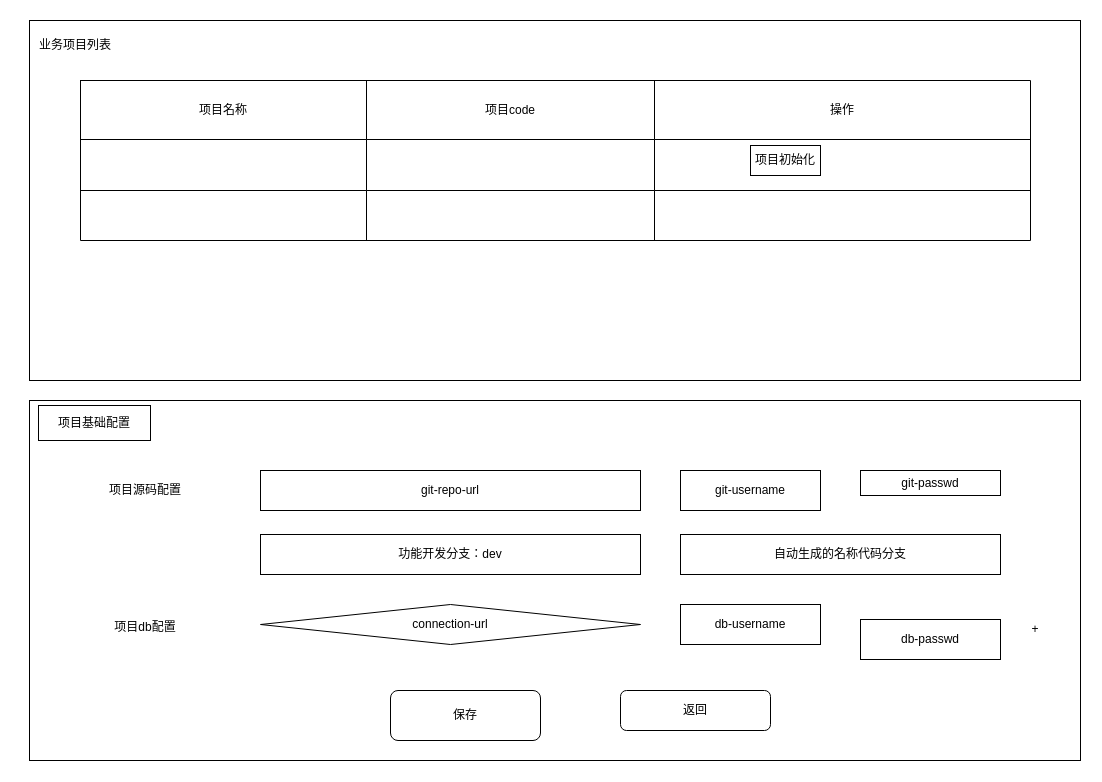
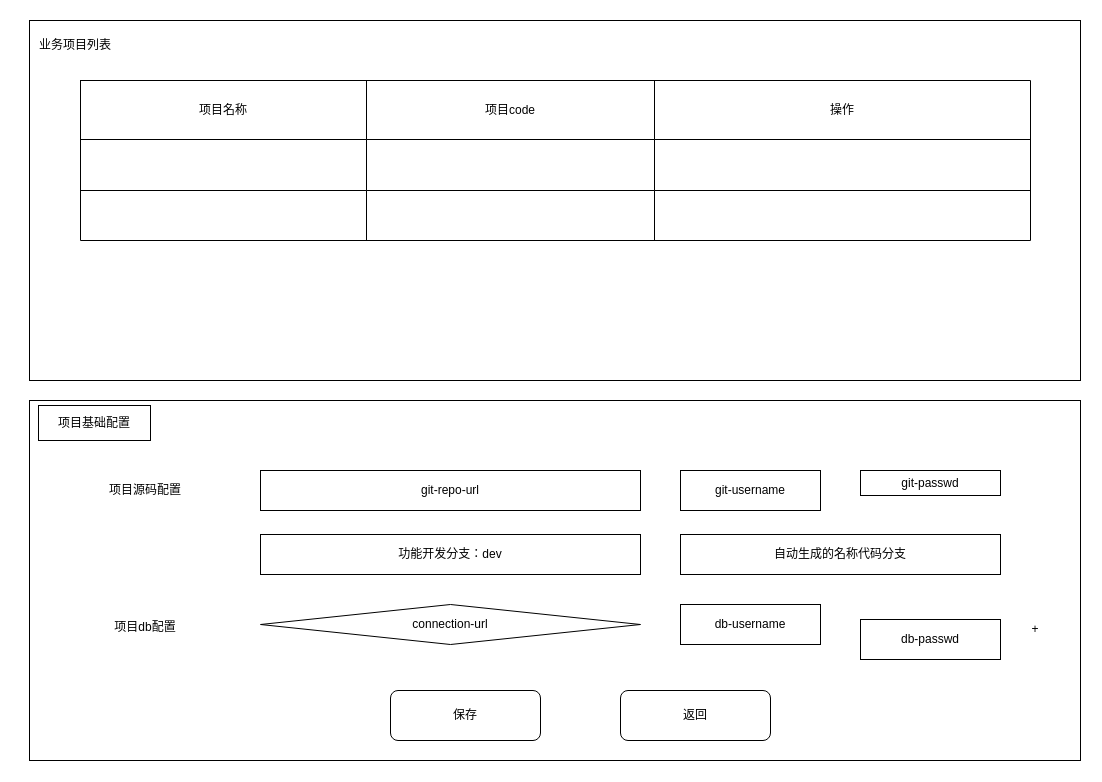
node "项目初始化": removed
node "返回": size 150x40 -> 150x50
